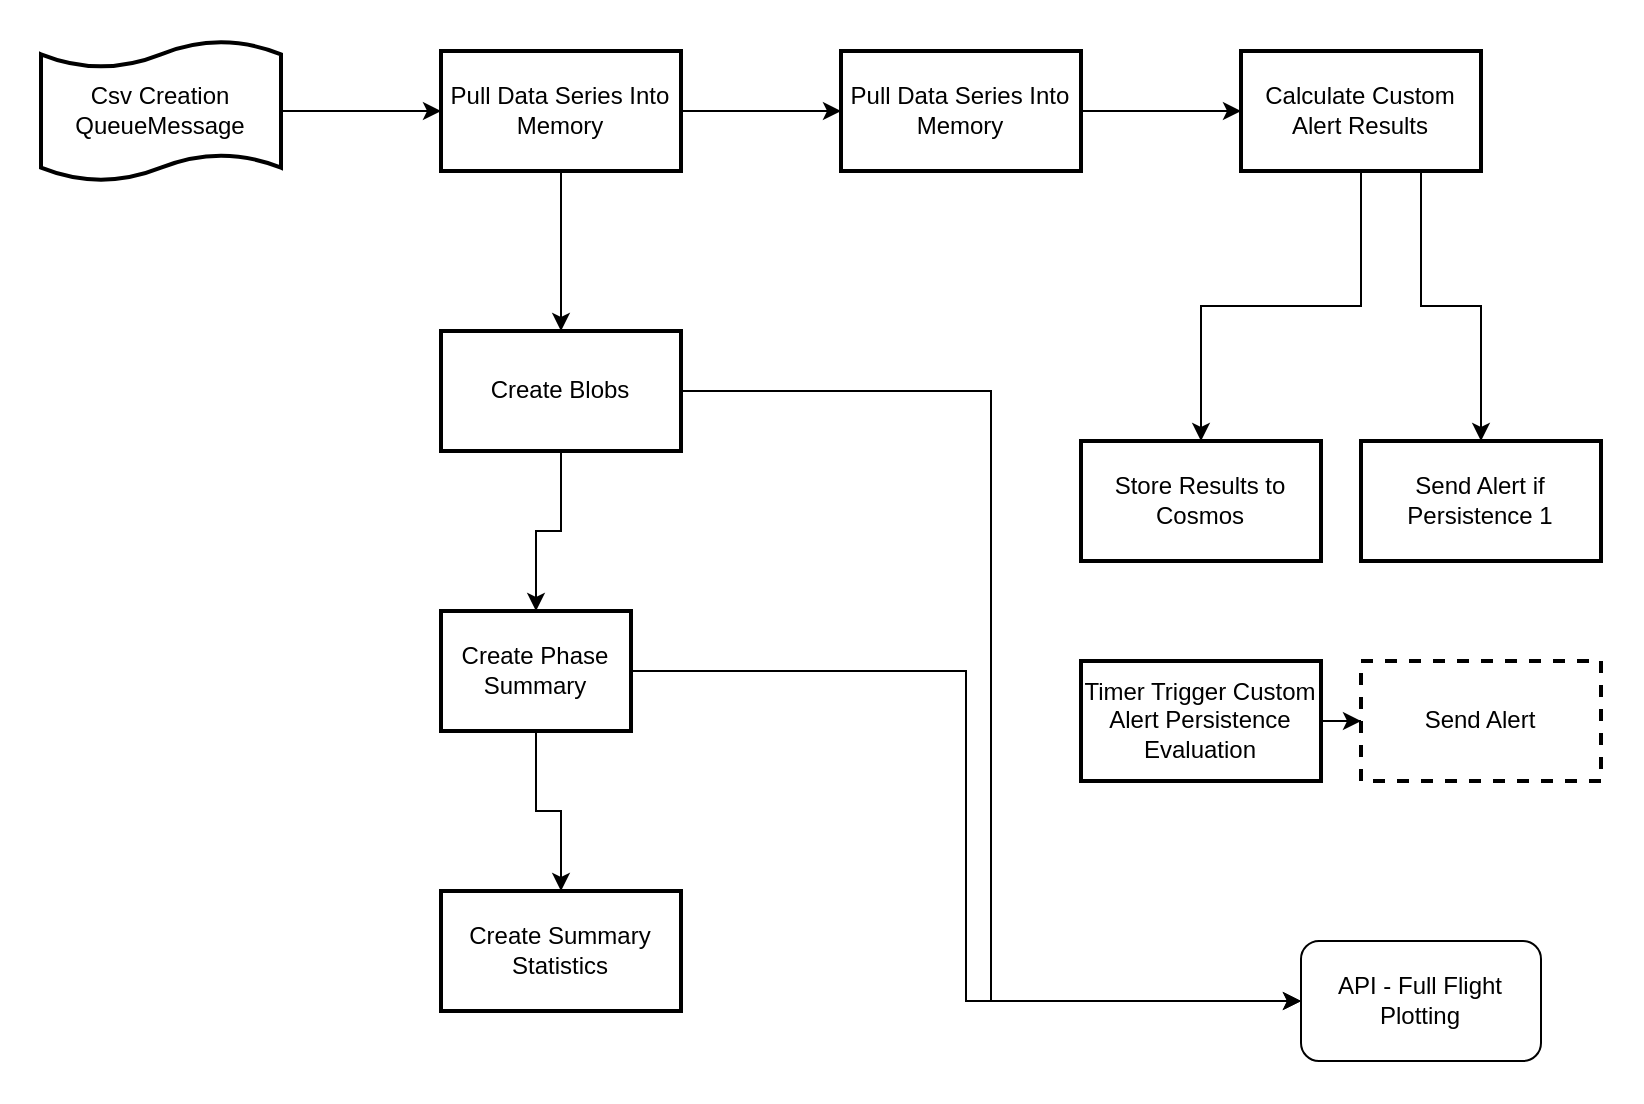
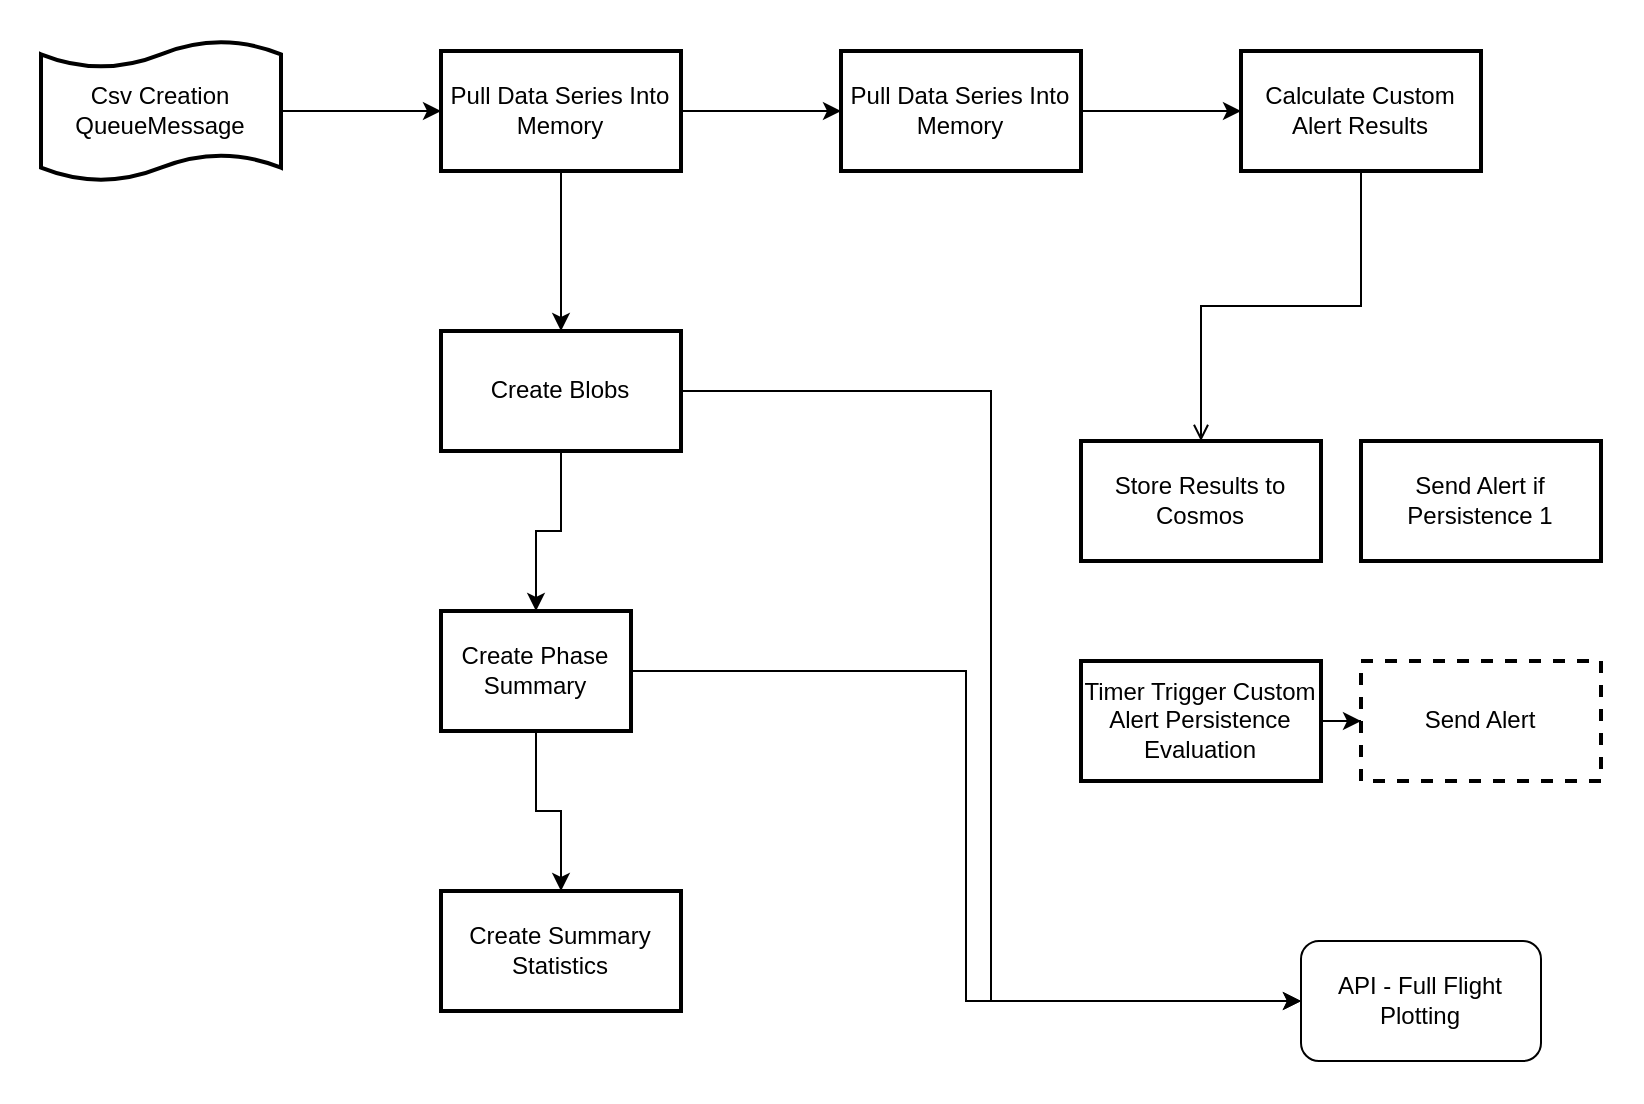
edge "Calculate Custom Alert Results" -> "Send Alert if Persistence 1": removed
edge "Calculate Custom Alert Results" -> "Store Results to Cosmos": arrowhead classic -> open
